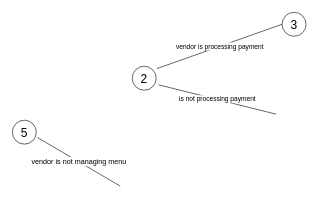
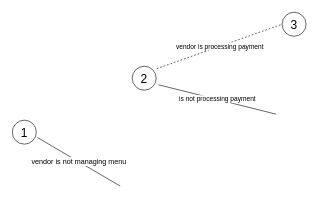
edge "3" -- "2": style solid -> dashed
node "5": label "5" -> "1"
